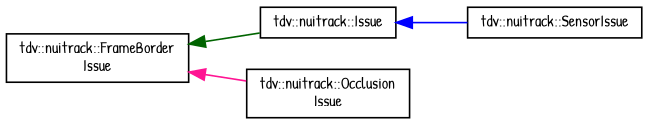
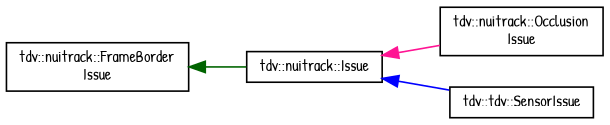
node "tdv::nuitrack::SensorIssue": label "tdv::nuitrack::SensorIssue" -> "tdv::tdv::SensorIssue"
edge "tdv::nuitrack::Occlusion Issue" -> "tdv::nuitrack::FrameBorder Issue": now "tdv::nuitrack::Occlusion Issue" -> "tdv::nuitrack::Issue"
